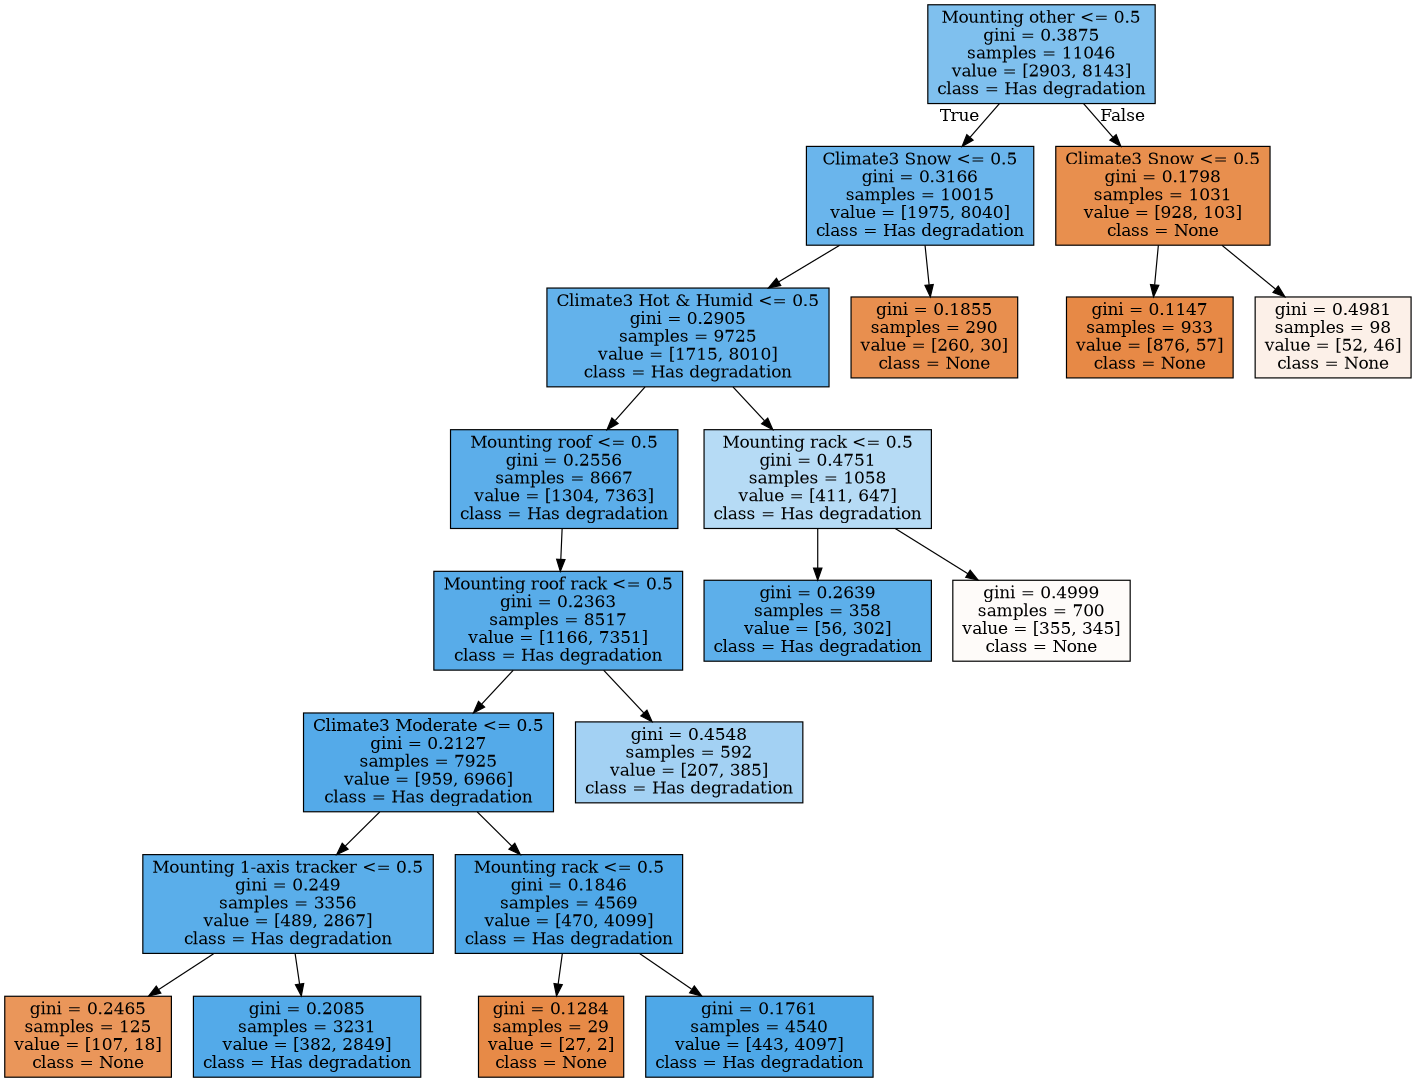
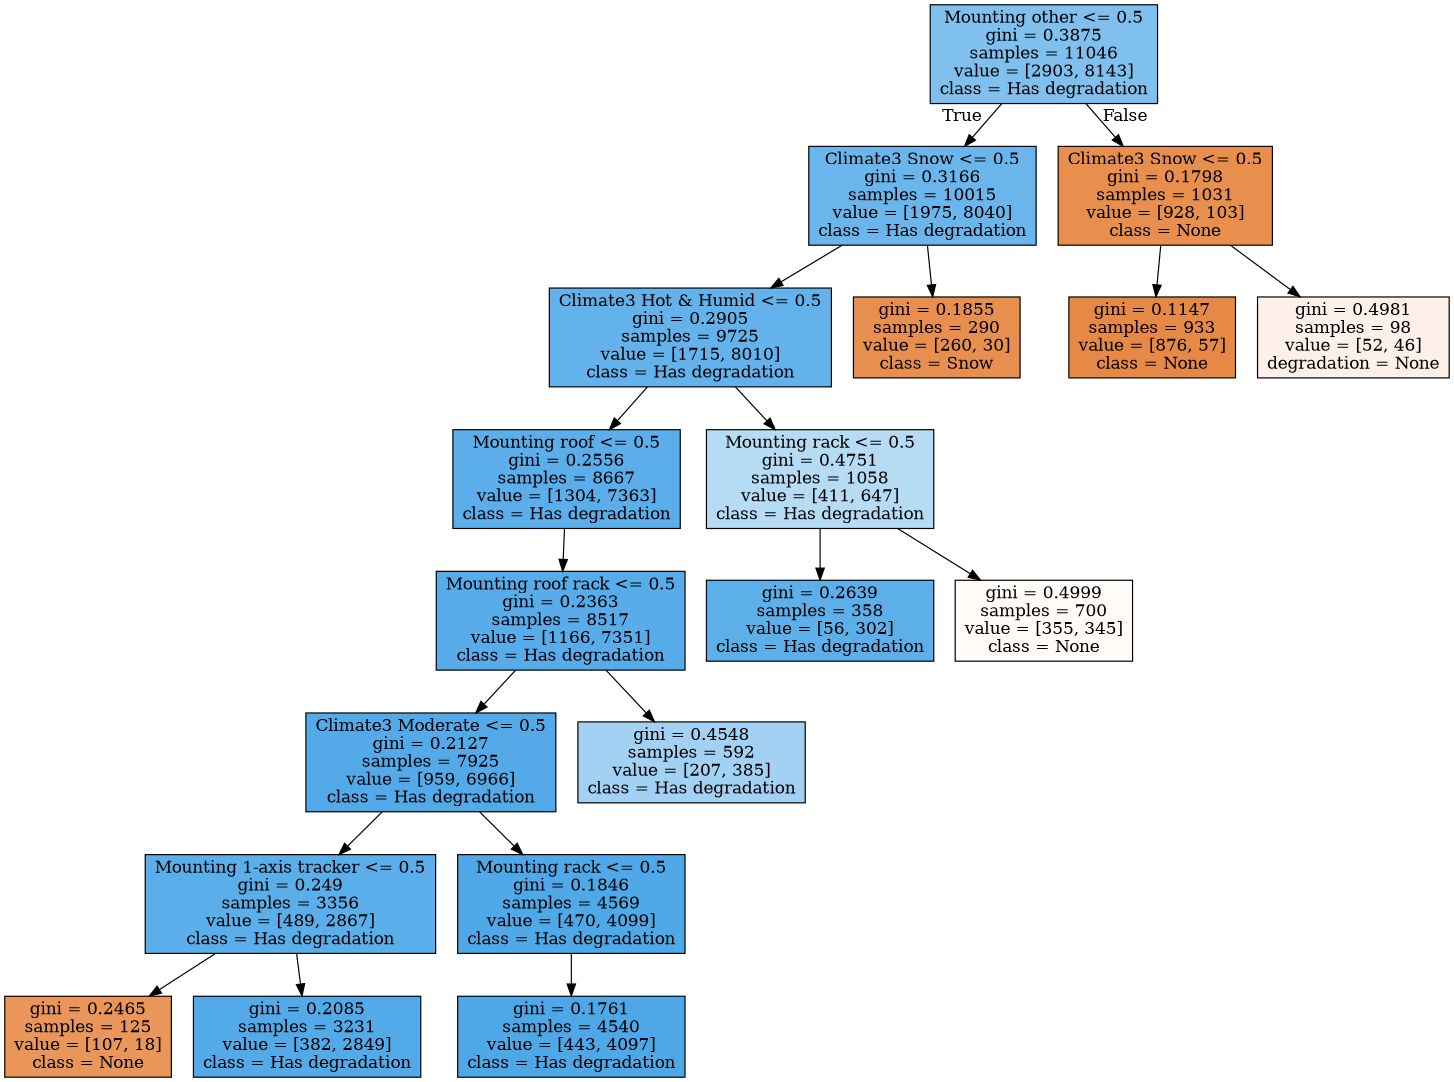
node "gini = 0.1855 samples = 290 value = [260, 30] class = None": label "gini = 0.1855 samples = 290 value = [260, 30] class = None" -> "gini = 0.1855 samples = 290 value = [260, 30] class = Snow"
node "gini = 0.4981 samples = 98 value = [52, 46] class = None": label "gini = 0.4981 samples = 98 value = [52, 46] class = None" -> "gini = 0.4981 samples = 98 value = [52, 46] degradation = None"
node "gini = 0.1284 samples = 29 value = [27, 2] class = None": removed
